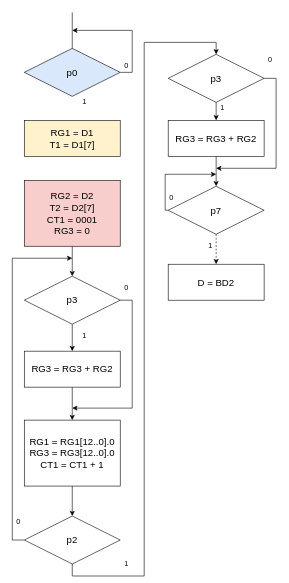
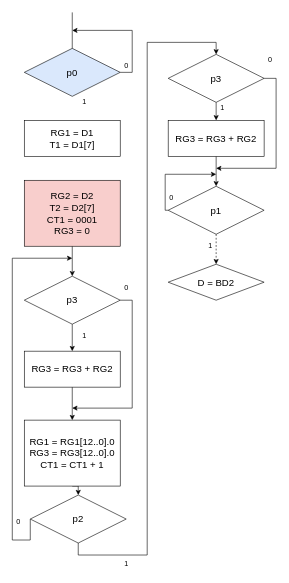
node "RG1 = D1 T1 = D1[7]": fillcolor #fff2cc -> #ffffff
node "p7": label "p7" -> "p1"
node "D = BD2": shape rectangle -> diamond
node "p2": moved (72, 540) -> (78, 519)
